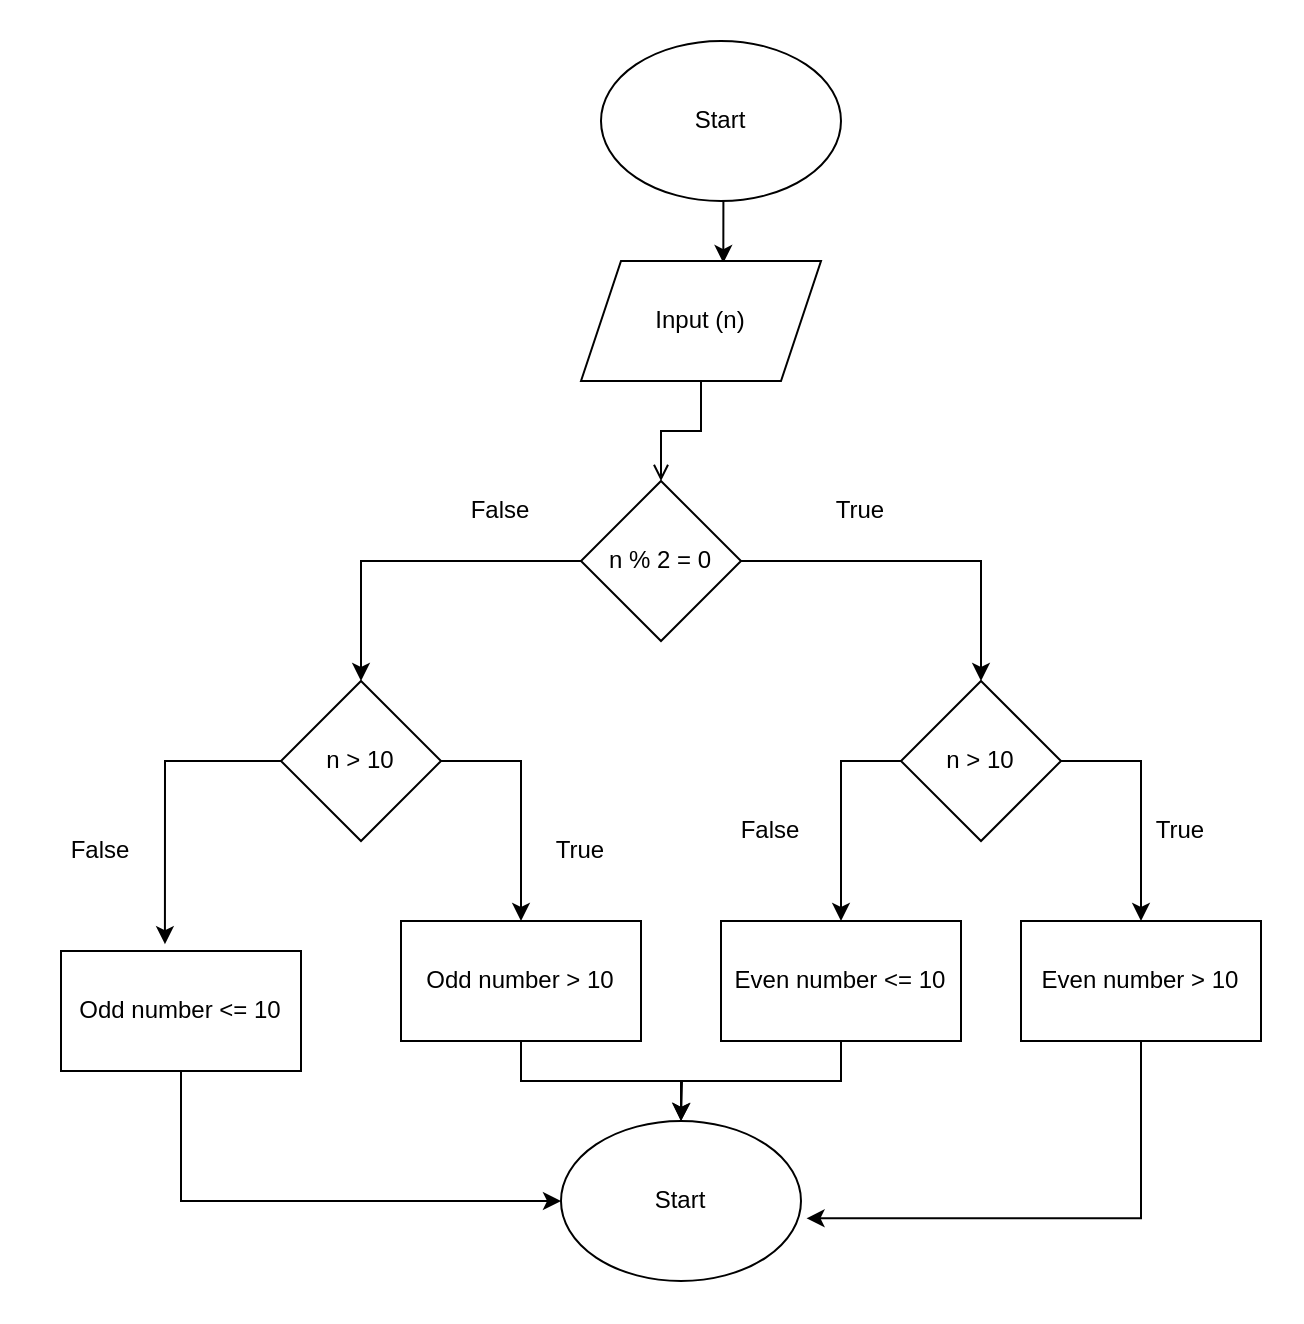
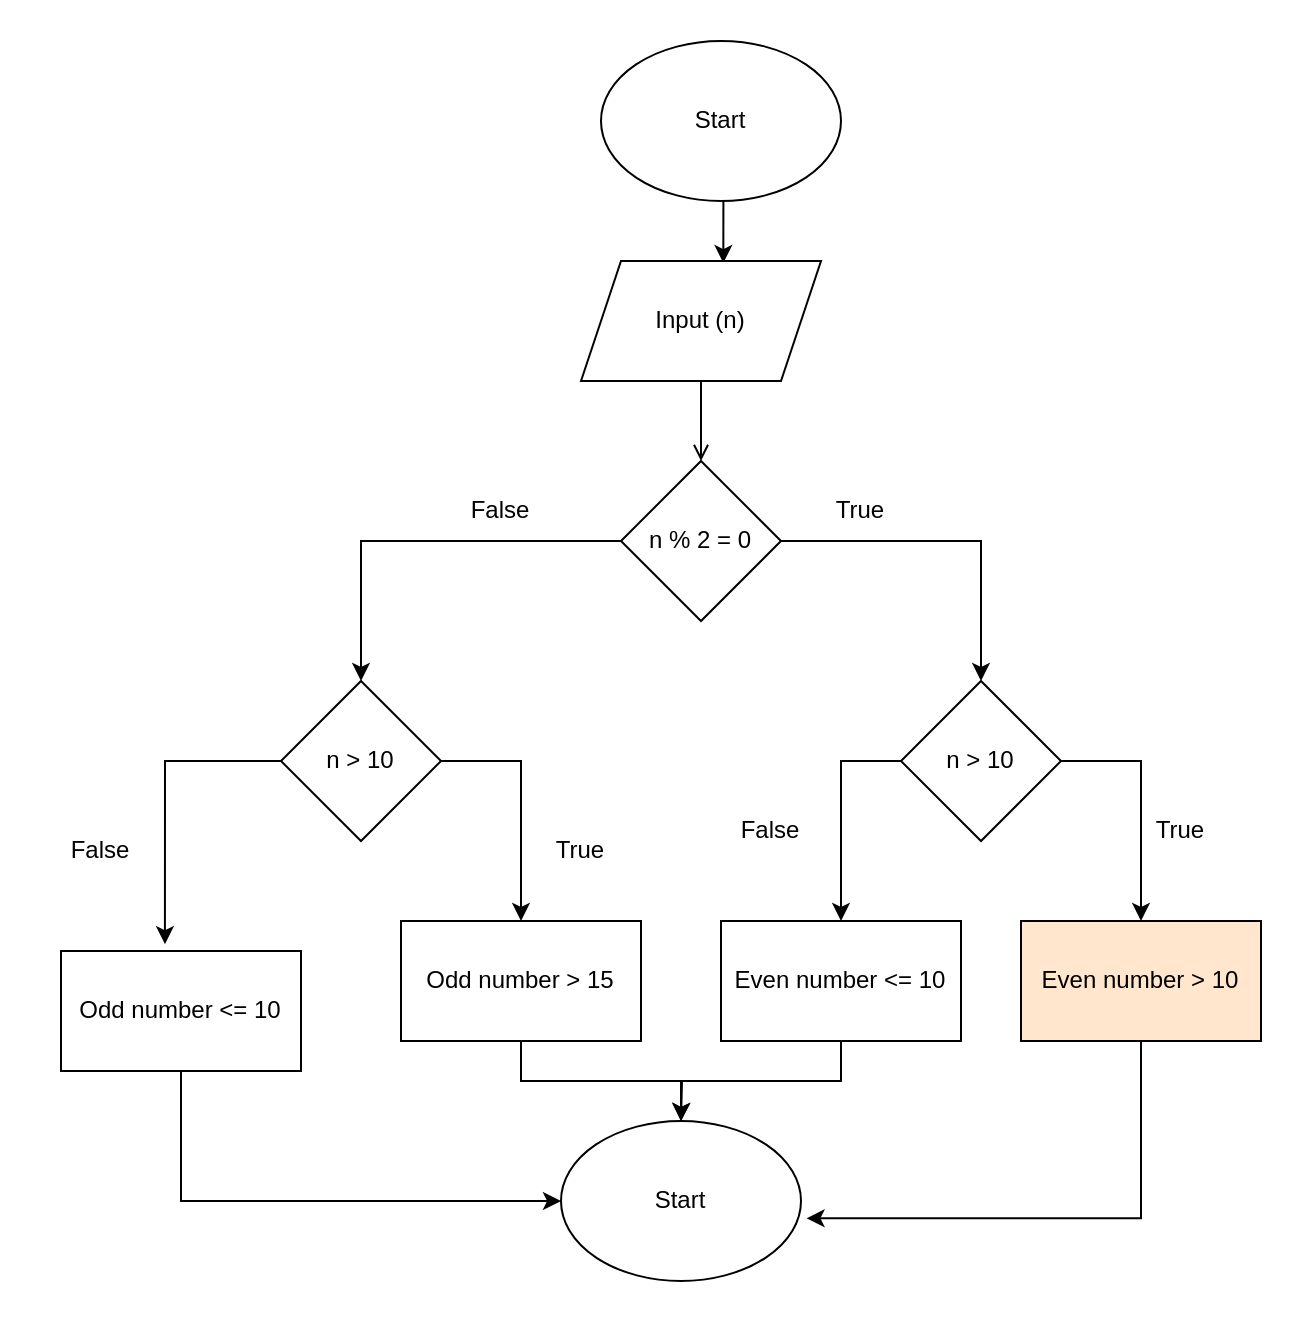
node "n % 2 = 0": moved (661, 561) -> (701, 541)
node "Odd number > 10": label "Odd number > 10" -> "Odd number > 15"
node "Even number > 10": fillcolor #ffffff -> #ffe6cc
